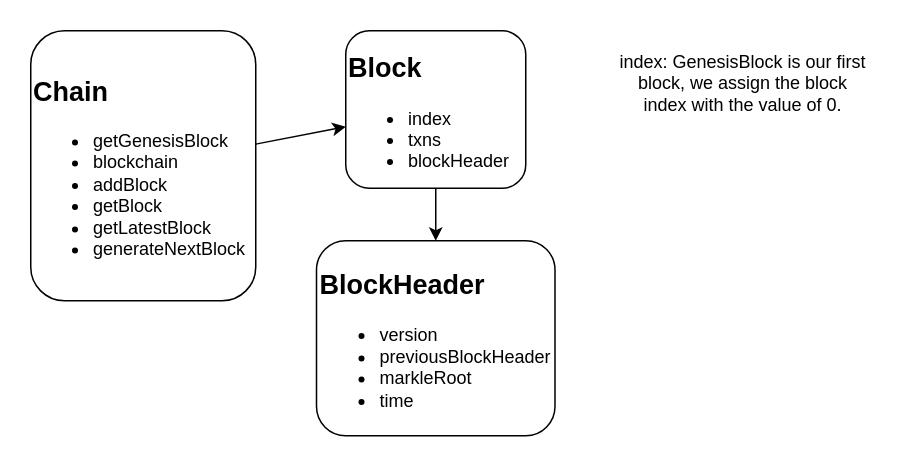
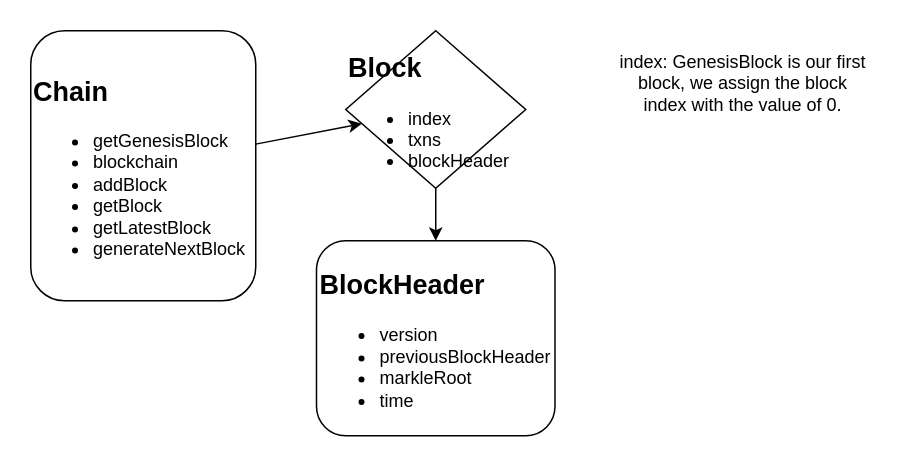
node "Block index txns blockHeader": shape rounded rectangle -> diamond
